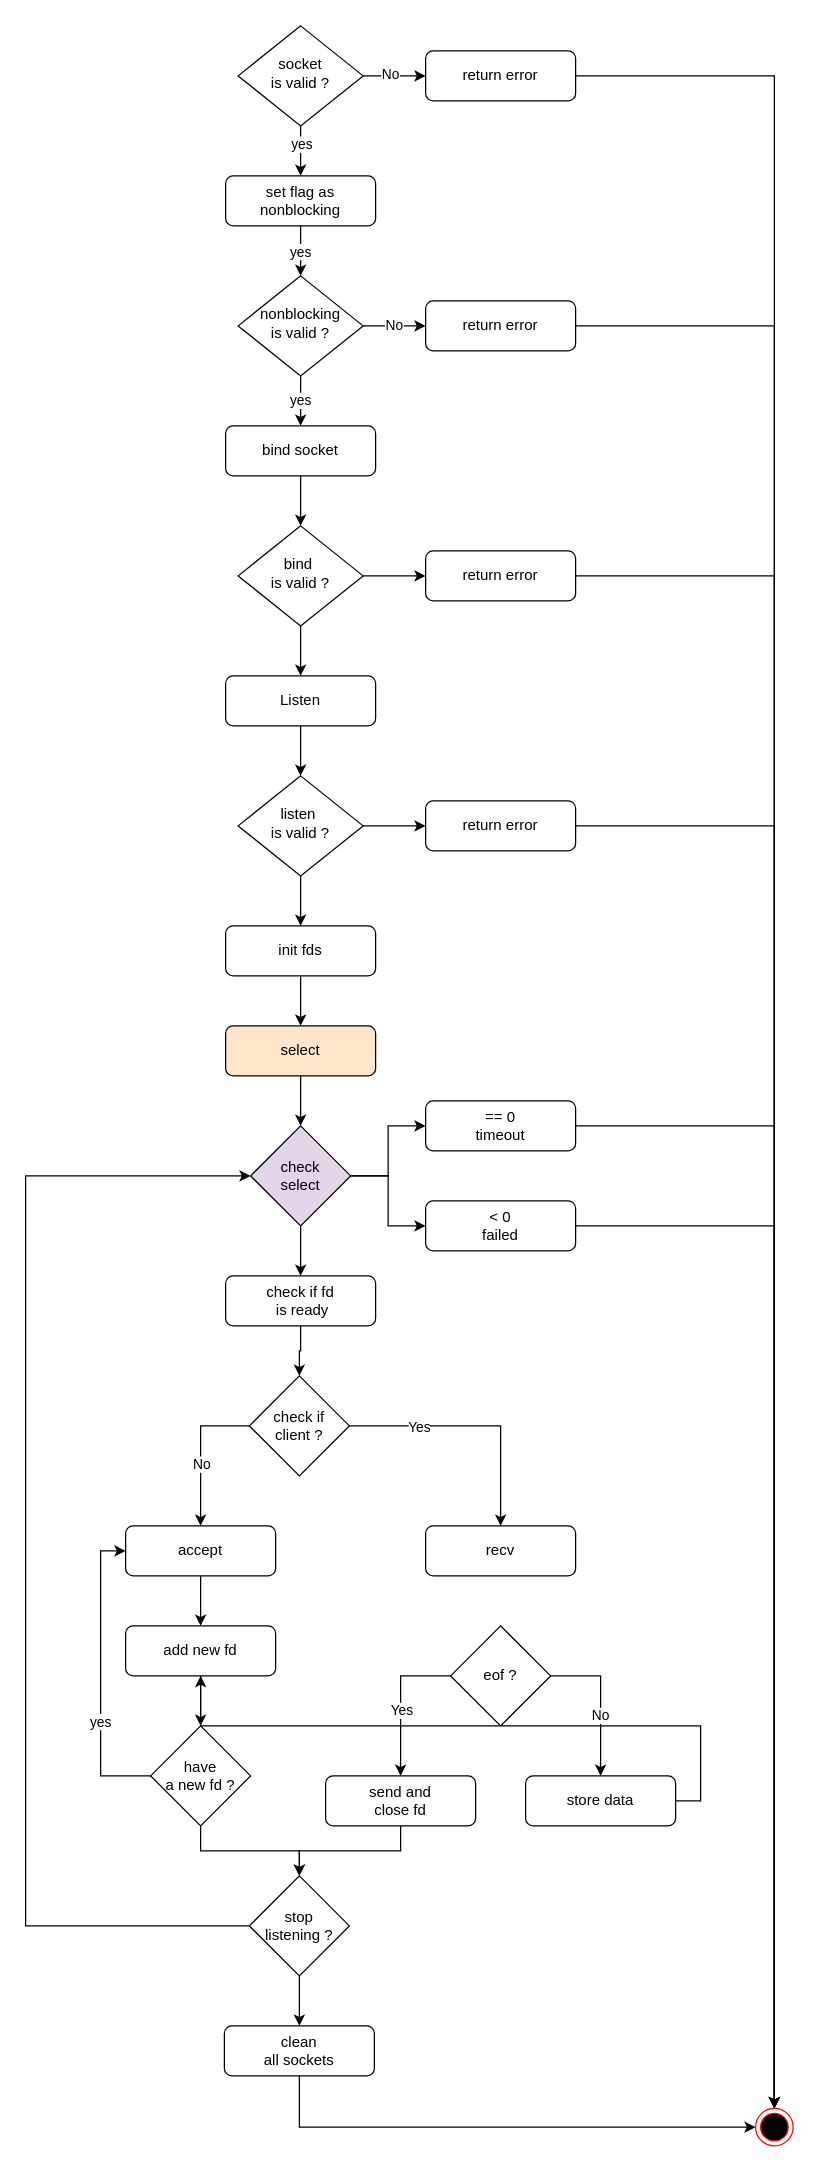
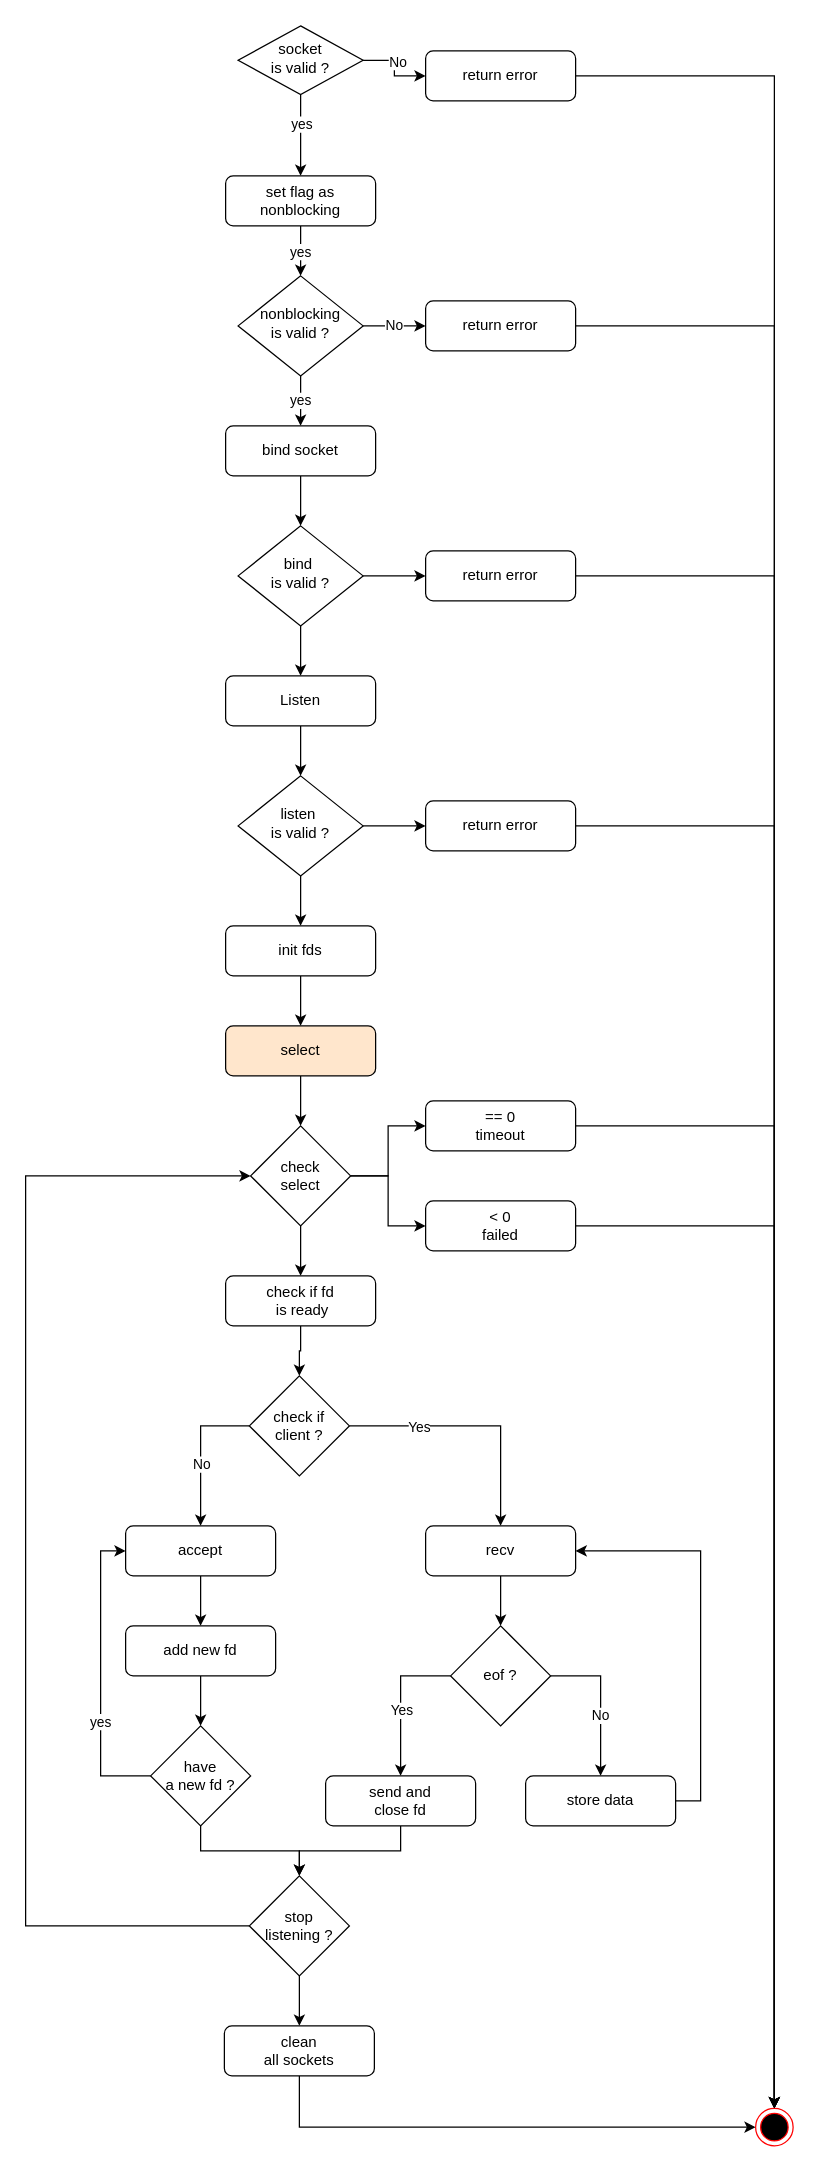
node "socket is valid ?": size 125x100 -> 125x69
node "check select": fillcolor #e1d5e7 -> #ffffff
edge "recv" -> "eof ?": added
edge "store data" -> "add new fd": now "store data" -> "recv"
